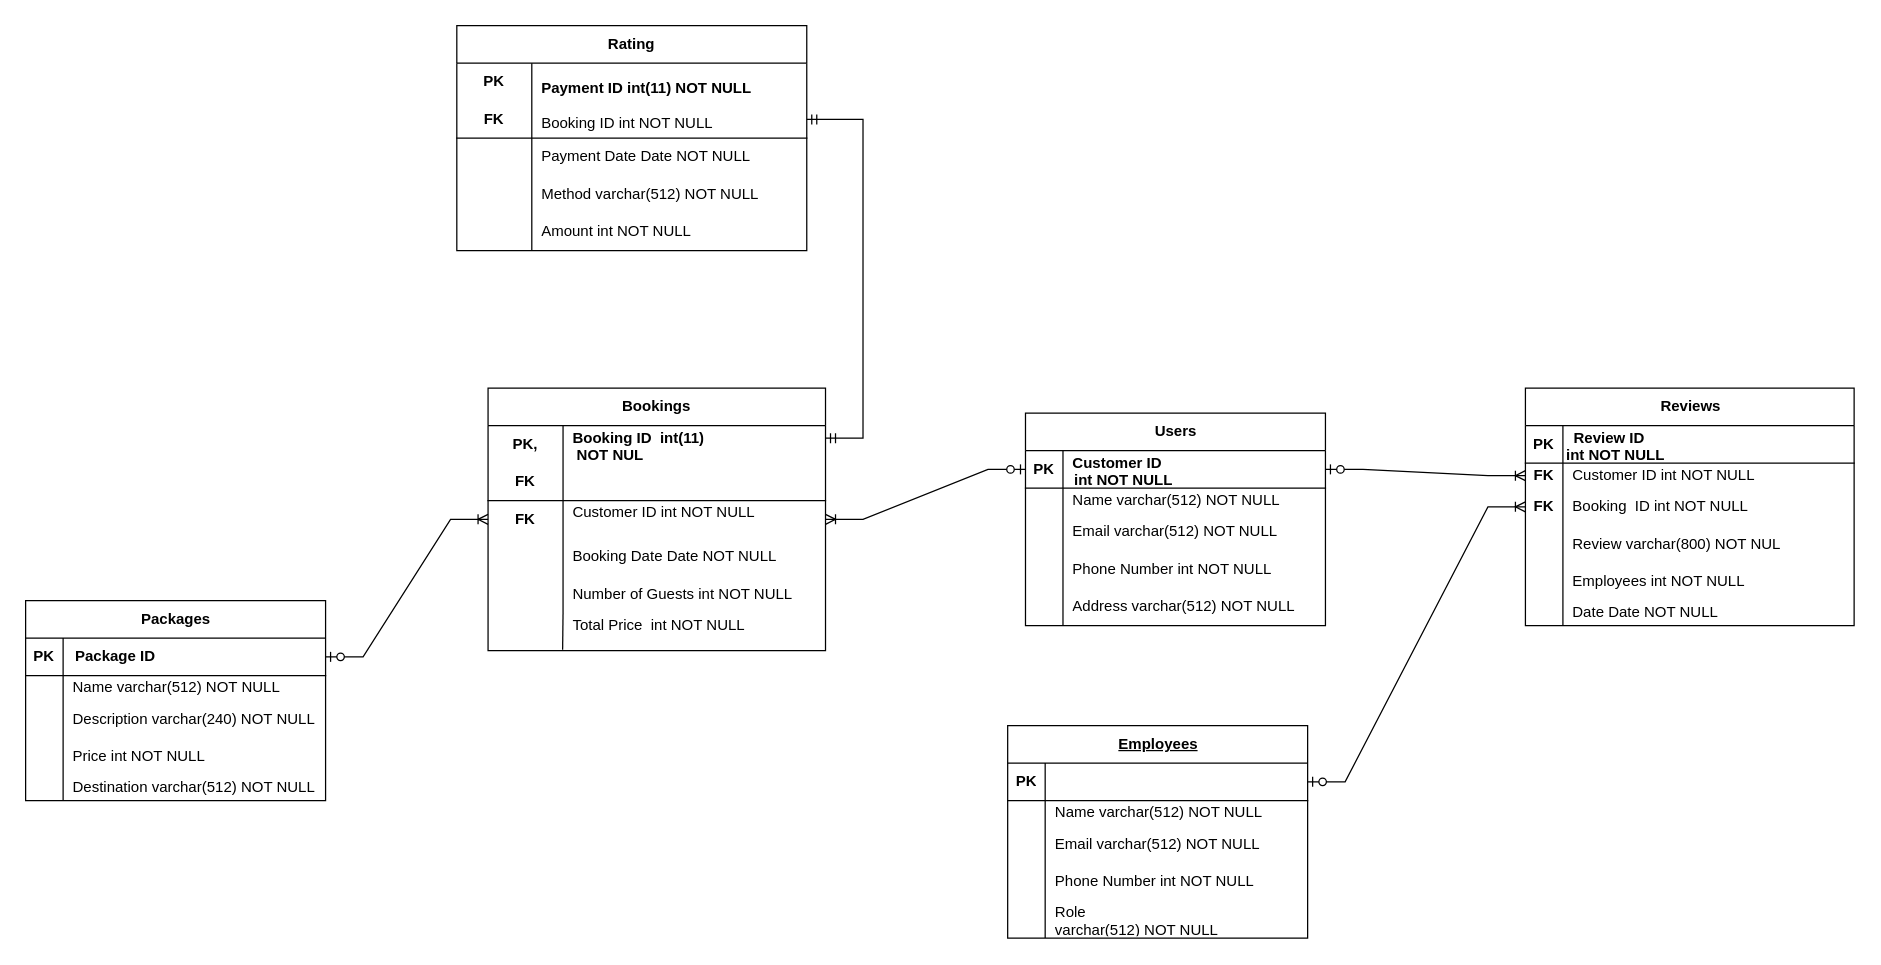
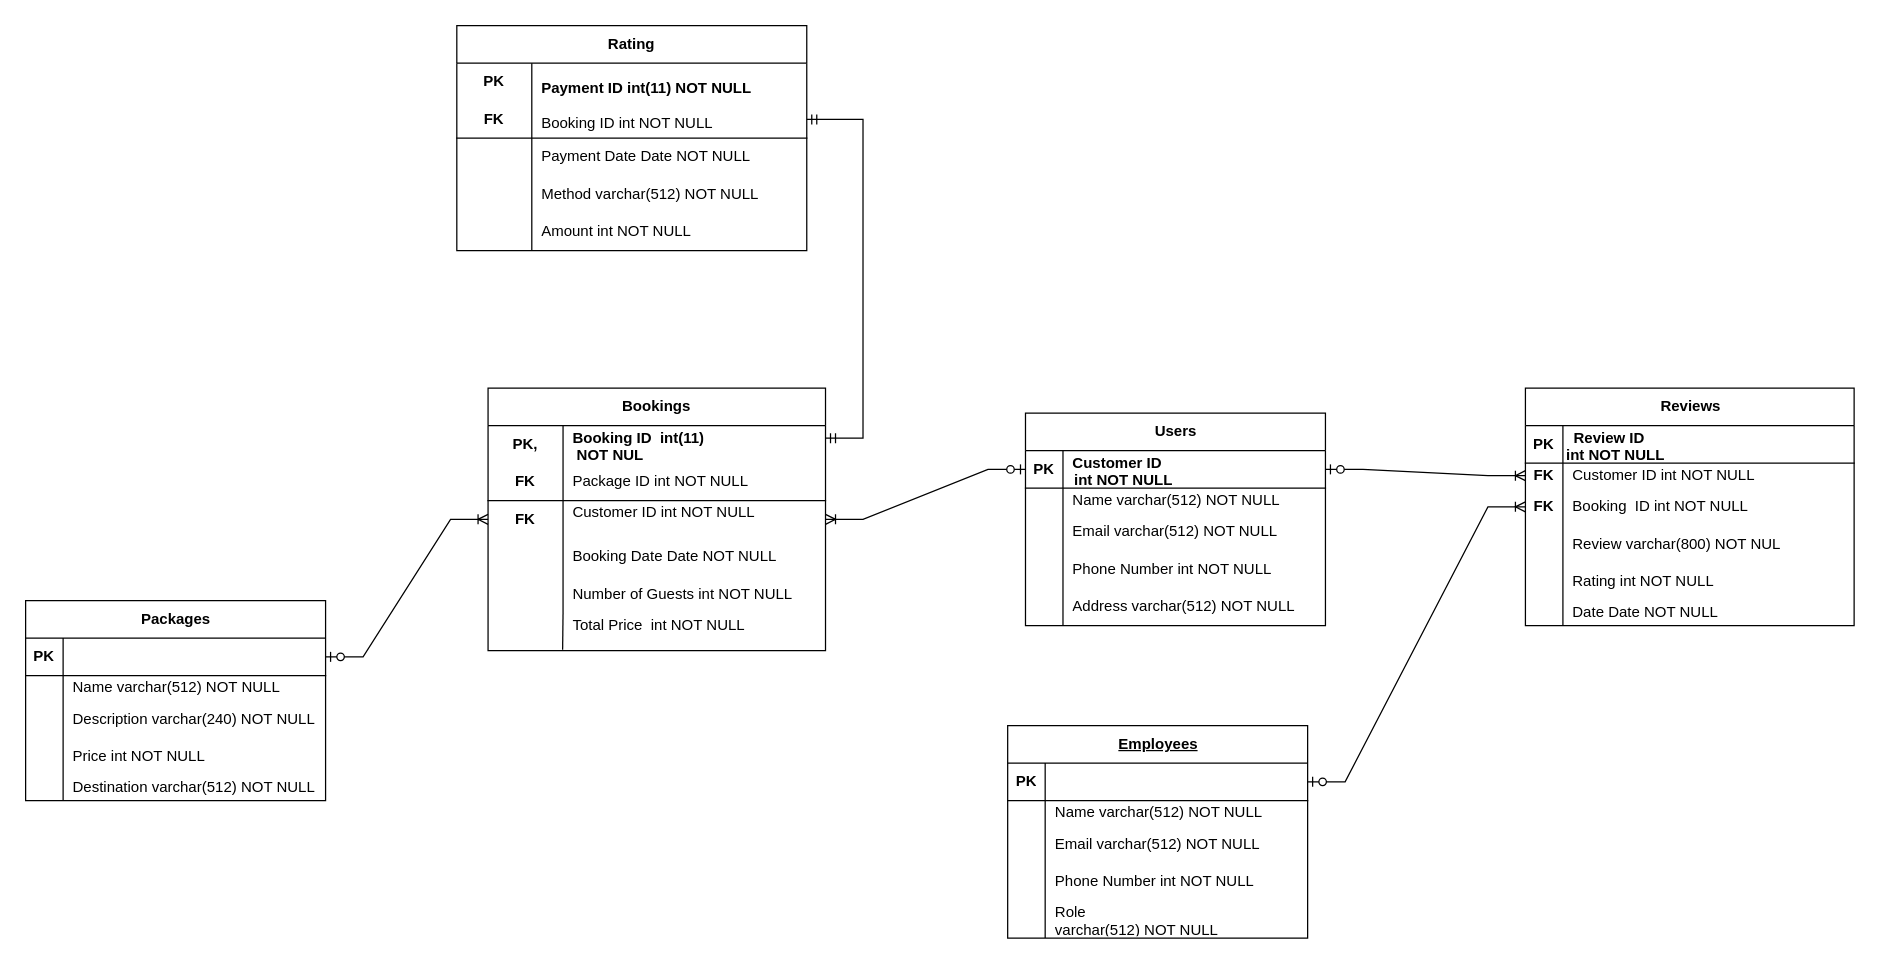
node "Package ID int NOT NULL": added
node "Employees int NOT NULL": label "Employees int NOT NULL" -> "Rating int NOT NULL"
node "Package ID": removed
